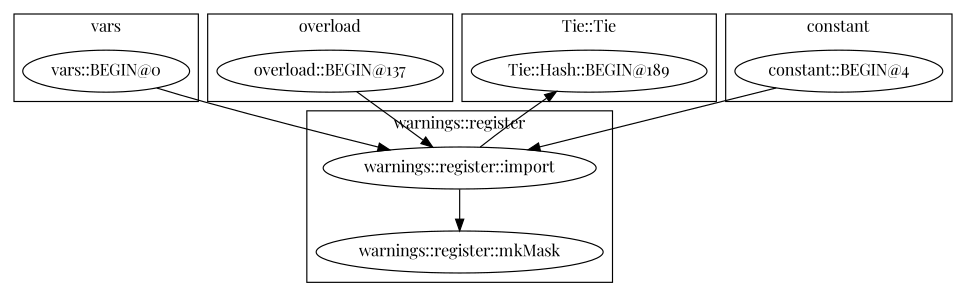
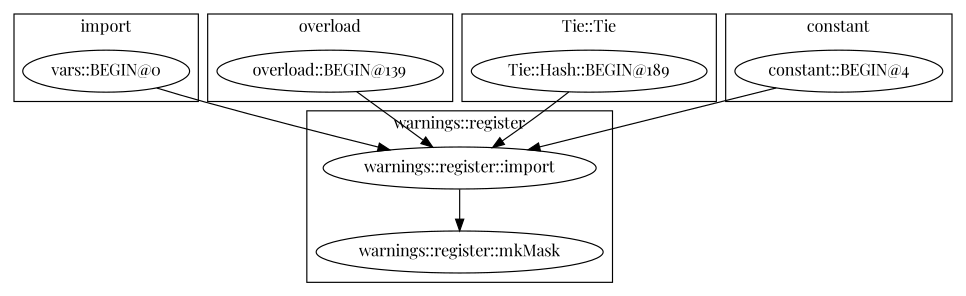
cluster "vars": label "vars" -> "import"
node "overload::BEGIN@137": label "overload::BEGIN@137" -> "overload::BEGIN@139"
edge "warnings::register::import" -> "Tie::Hash::BEGIN@189": reversed
